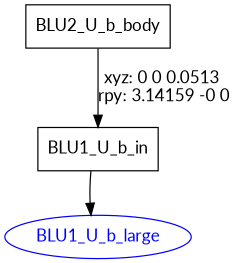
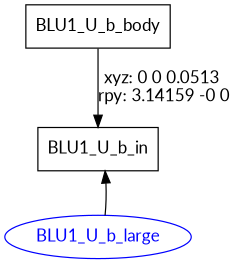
node "BLU2_U_b_body": label "BLU2_U_b_body" -> "BLU1_U_b_body"
edge "BLU1_U_b_in" -> "BLU1_U_b_large": reversed
